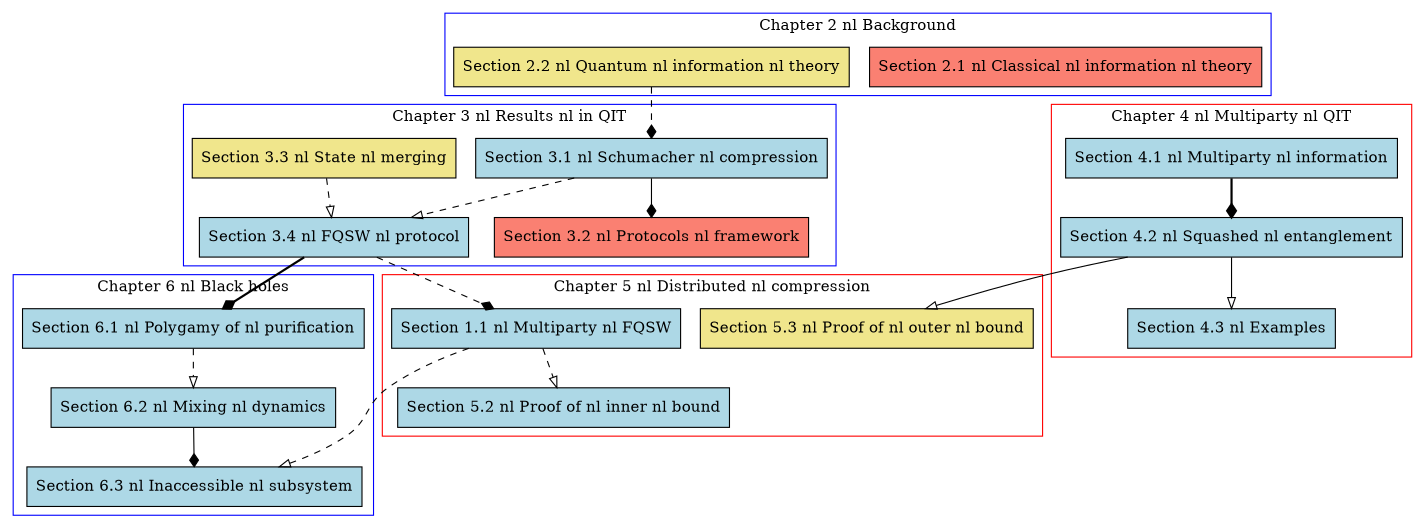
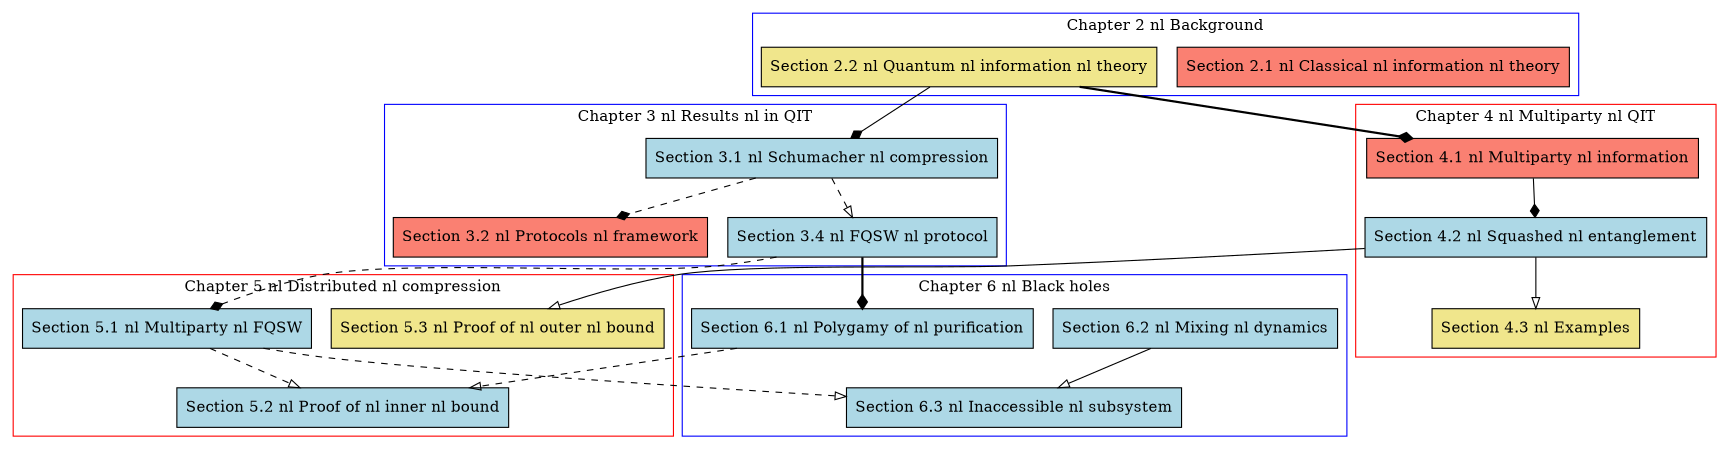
edge "Section 2.2 nl Quantum nl information nl theory" -> "Section 3.1 nl Schumacher nl compression": style dashed -> solid
edge "Section 2.2 nl Quantum nl information nl theory" -> "Section 4.1 nl Multiparty nl information": added
node "Section 3.3 nl State nl merging": removed
node "Section 4.1 nl Multiparty nl information": fillcolor lightblue -> salmon
edge "Section 3.1 nl Schumacher nl compression" -> "Section 3.2 nl Protocols nl framework": style solid -> dashed
edge "Section 4.1 nl Multiparty nl information" -> "Section 4.2 nl Squashed nl entanglement": style bold -> solid
node "Section 1.1 nl Multiparty nl FQSW": label "Section 1.1 nl Multiparty nl FQSW" -> "Section 5.1 nl Multiparty nl FQSW"
node "Section 4.3 nl Examples": fillcolor lightblue -> khaki
edge "Section 6.1 nl Polygamy of nl purification" -> "Section 6.2 nl Mixing nl dynamics": now "Section 6.1 nl Polygamy of nl purification" -> "Section 5.2 nl Proof of nl inner nl bound"
edge "Section 6.2 nl Mixing nl dynamics" -> "Section 6.3 nl Inaccessible nl subsystem": arrowhead diamond -> onormal
